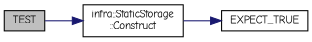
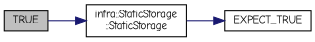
node "TEST": label "TEST" -> "TRUE"
node "infra::StaticStorage ::Construct": label "infra::StaticStorage ::Construct" -> "infra::StaticStorage ::StaticStorage"
